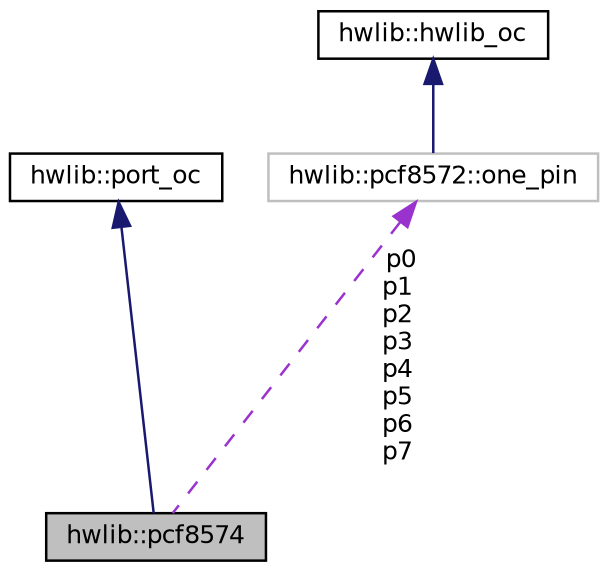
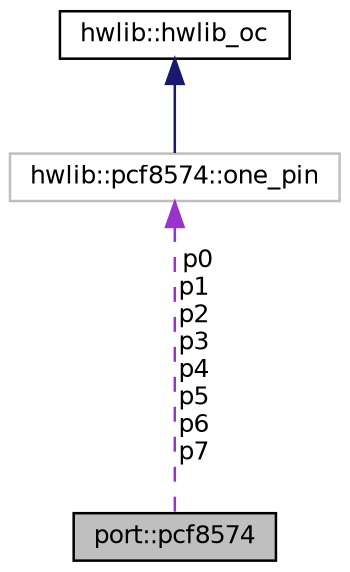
node "hwlib::port_oc": removed
node "hwlib::pcf8572::one_pin": label "hwlib::pcf8572::one_pin" -> "hwlib::pcf8574::one_pin"
node "hwlib::pcf8574": label "hwlib::pcf8574" -> "port::pcf8574"
